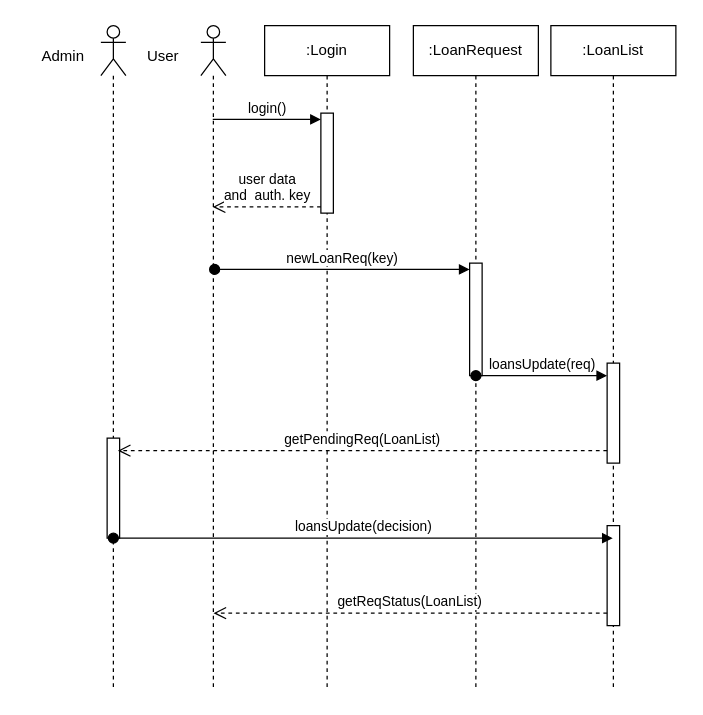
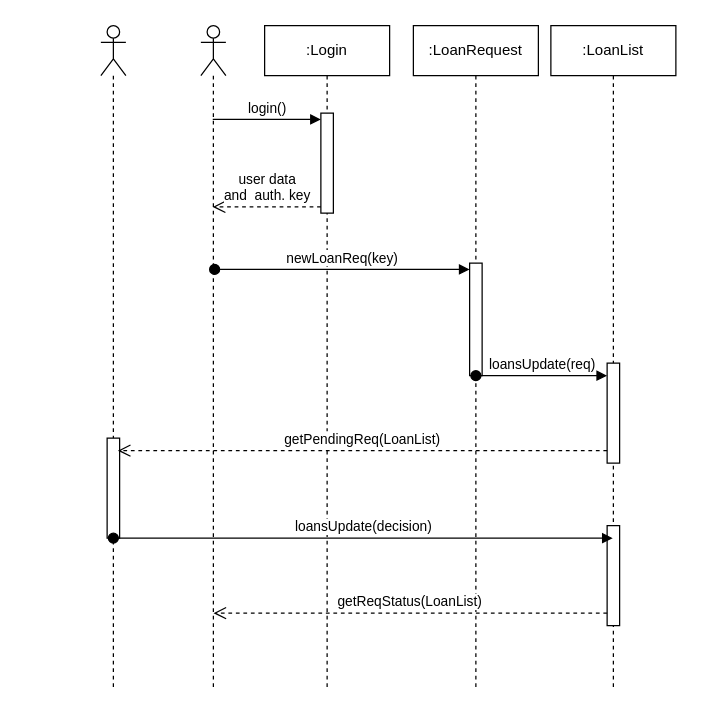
node "Admin": removed
node "User": removed
